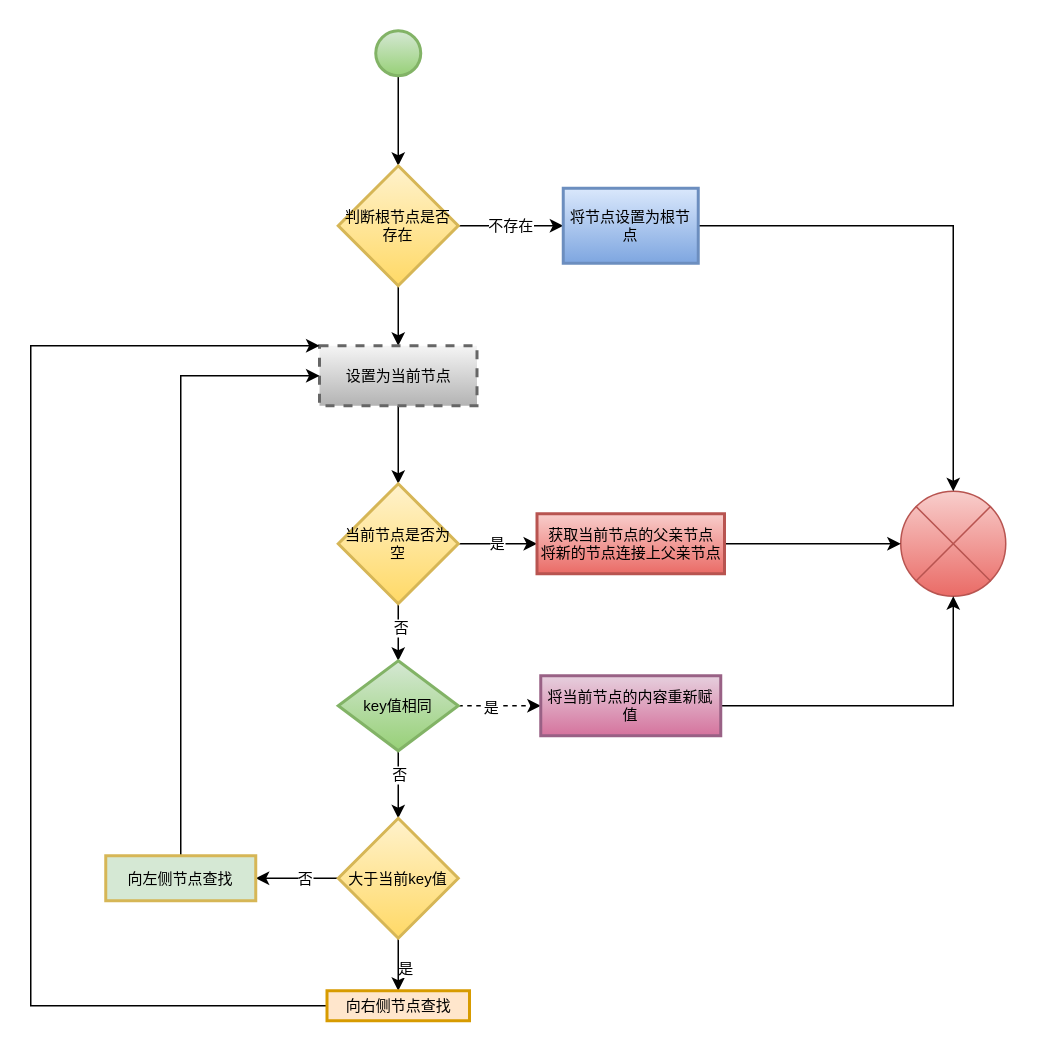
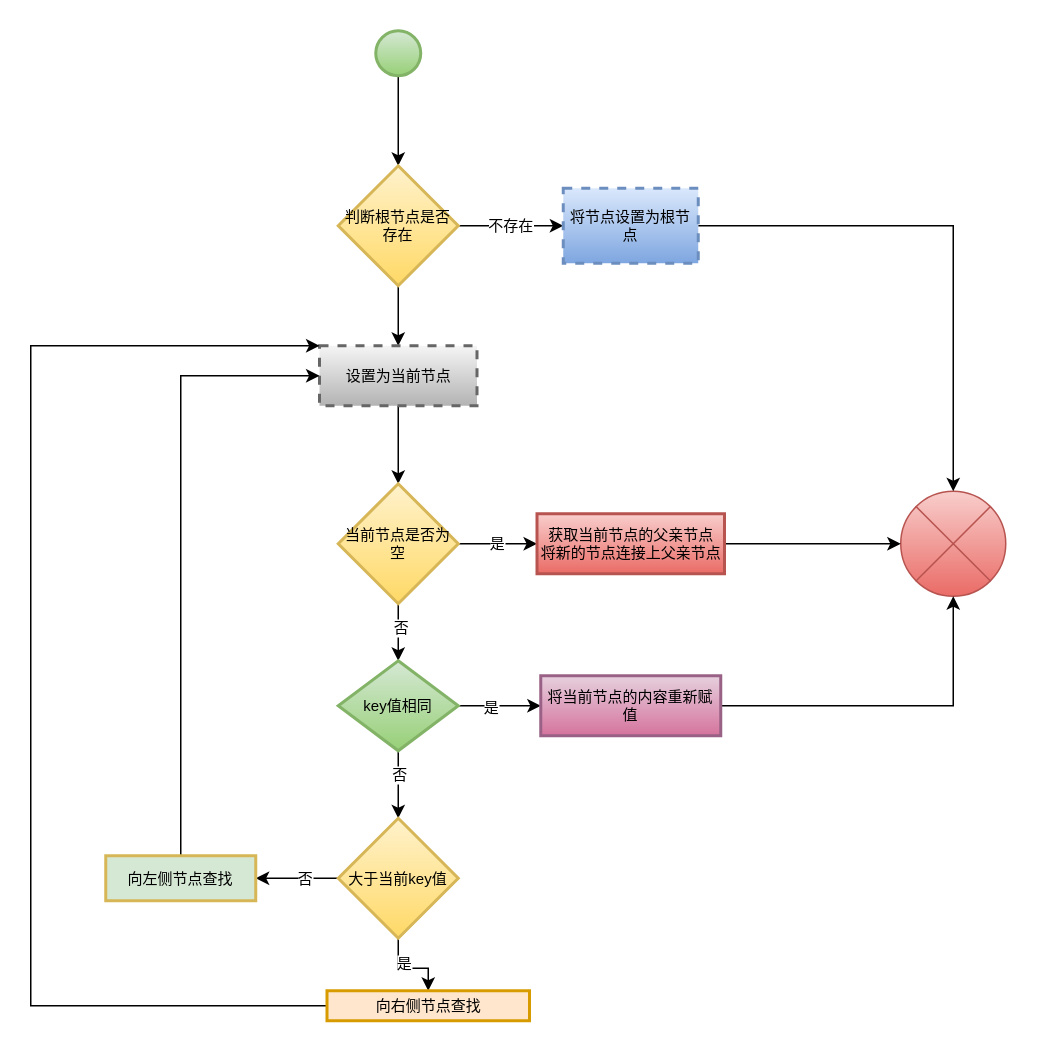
node "将节点设置为根节点": style solid -> dashed
edge "key值相同" -> "将当前节点的内容重新赋值": style dashed -> solid
node "向右侧节点查找": size 143x30 -> 203x30
